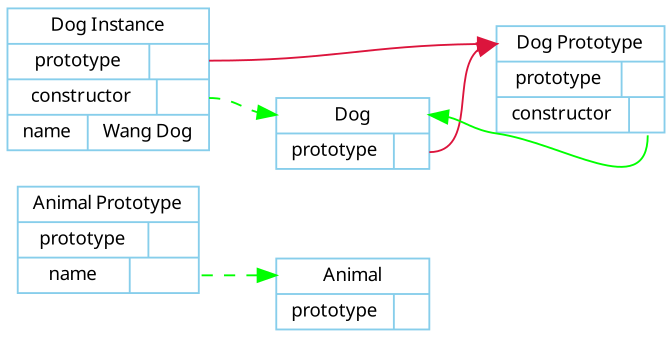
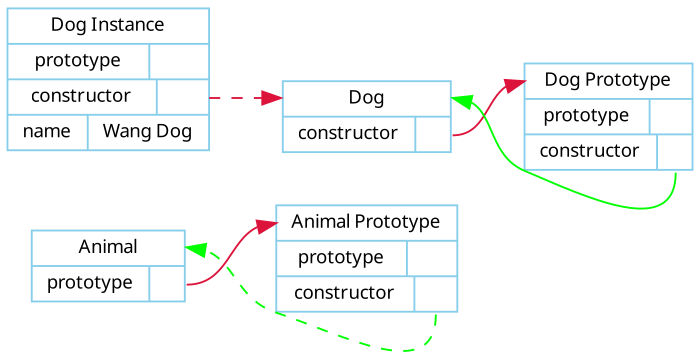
edge "Dog Instance" -> "Dog Prototype": removed
edge "Dog Instance" -> "Dog": color green -> crimson
node "Dog": text "prototype" -> "constructor"
edge "Animal" -> "Animal Prototype": added
node "Animal Prototype": text "name" -> "constructor"
